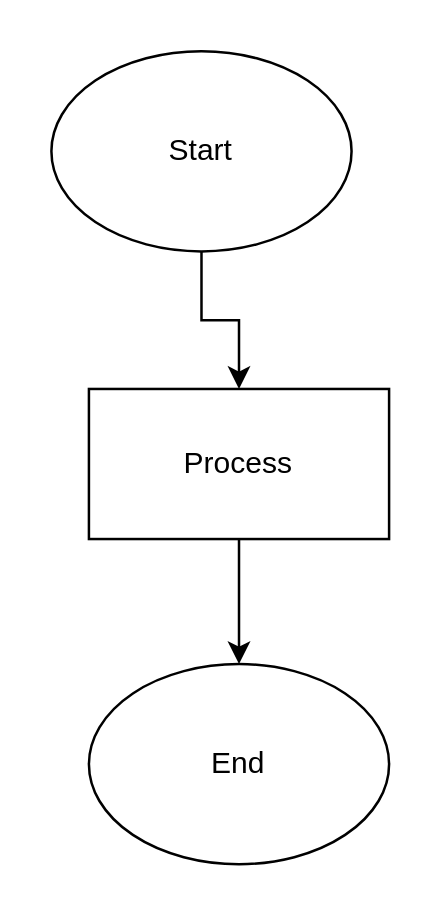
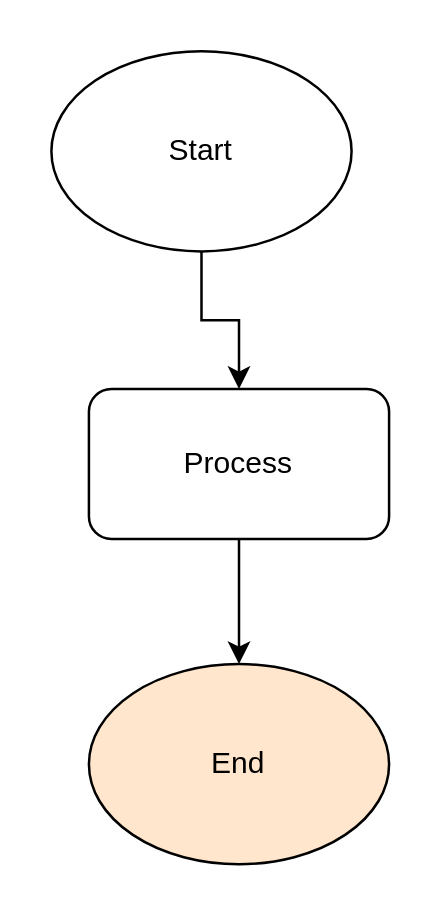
node "Process": shape rectangle -> rounded rectangle
node "End": fillcolor #ffffff -> #ffe6cc
